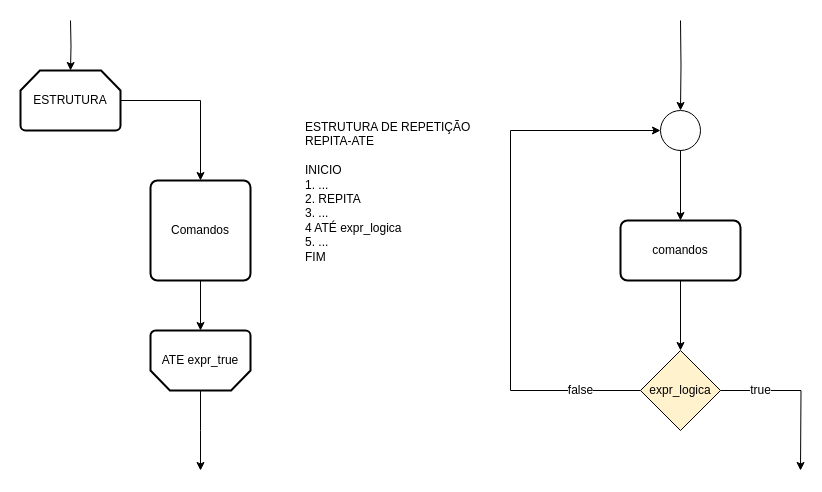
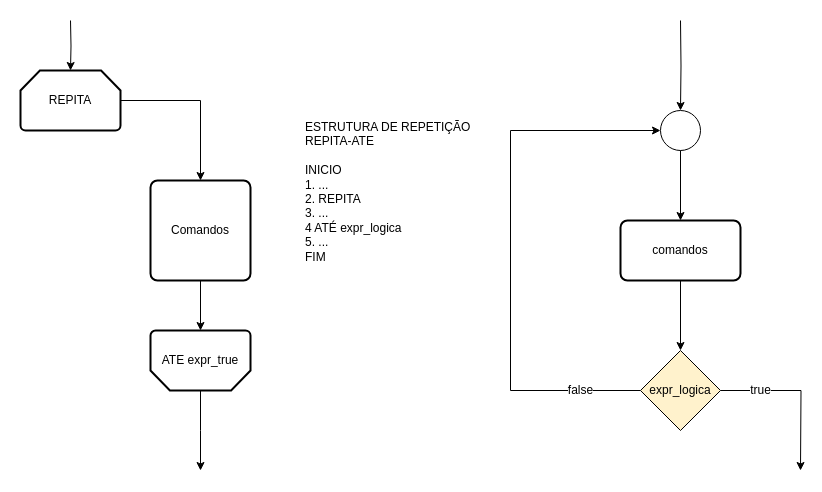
node "ESTRUTURA": label "ESTRUTURA" -> "REPITA"
